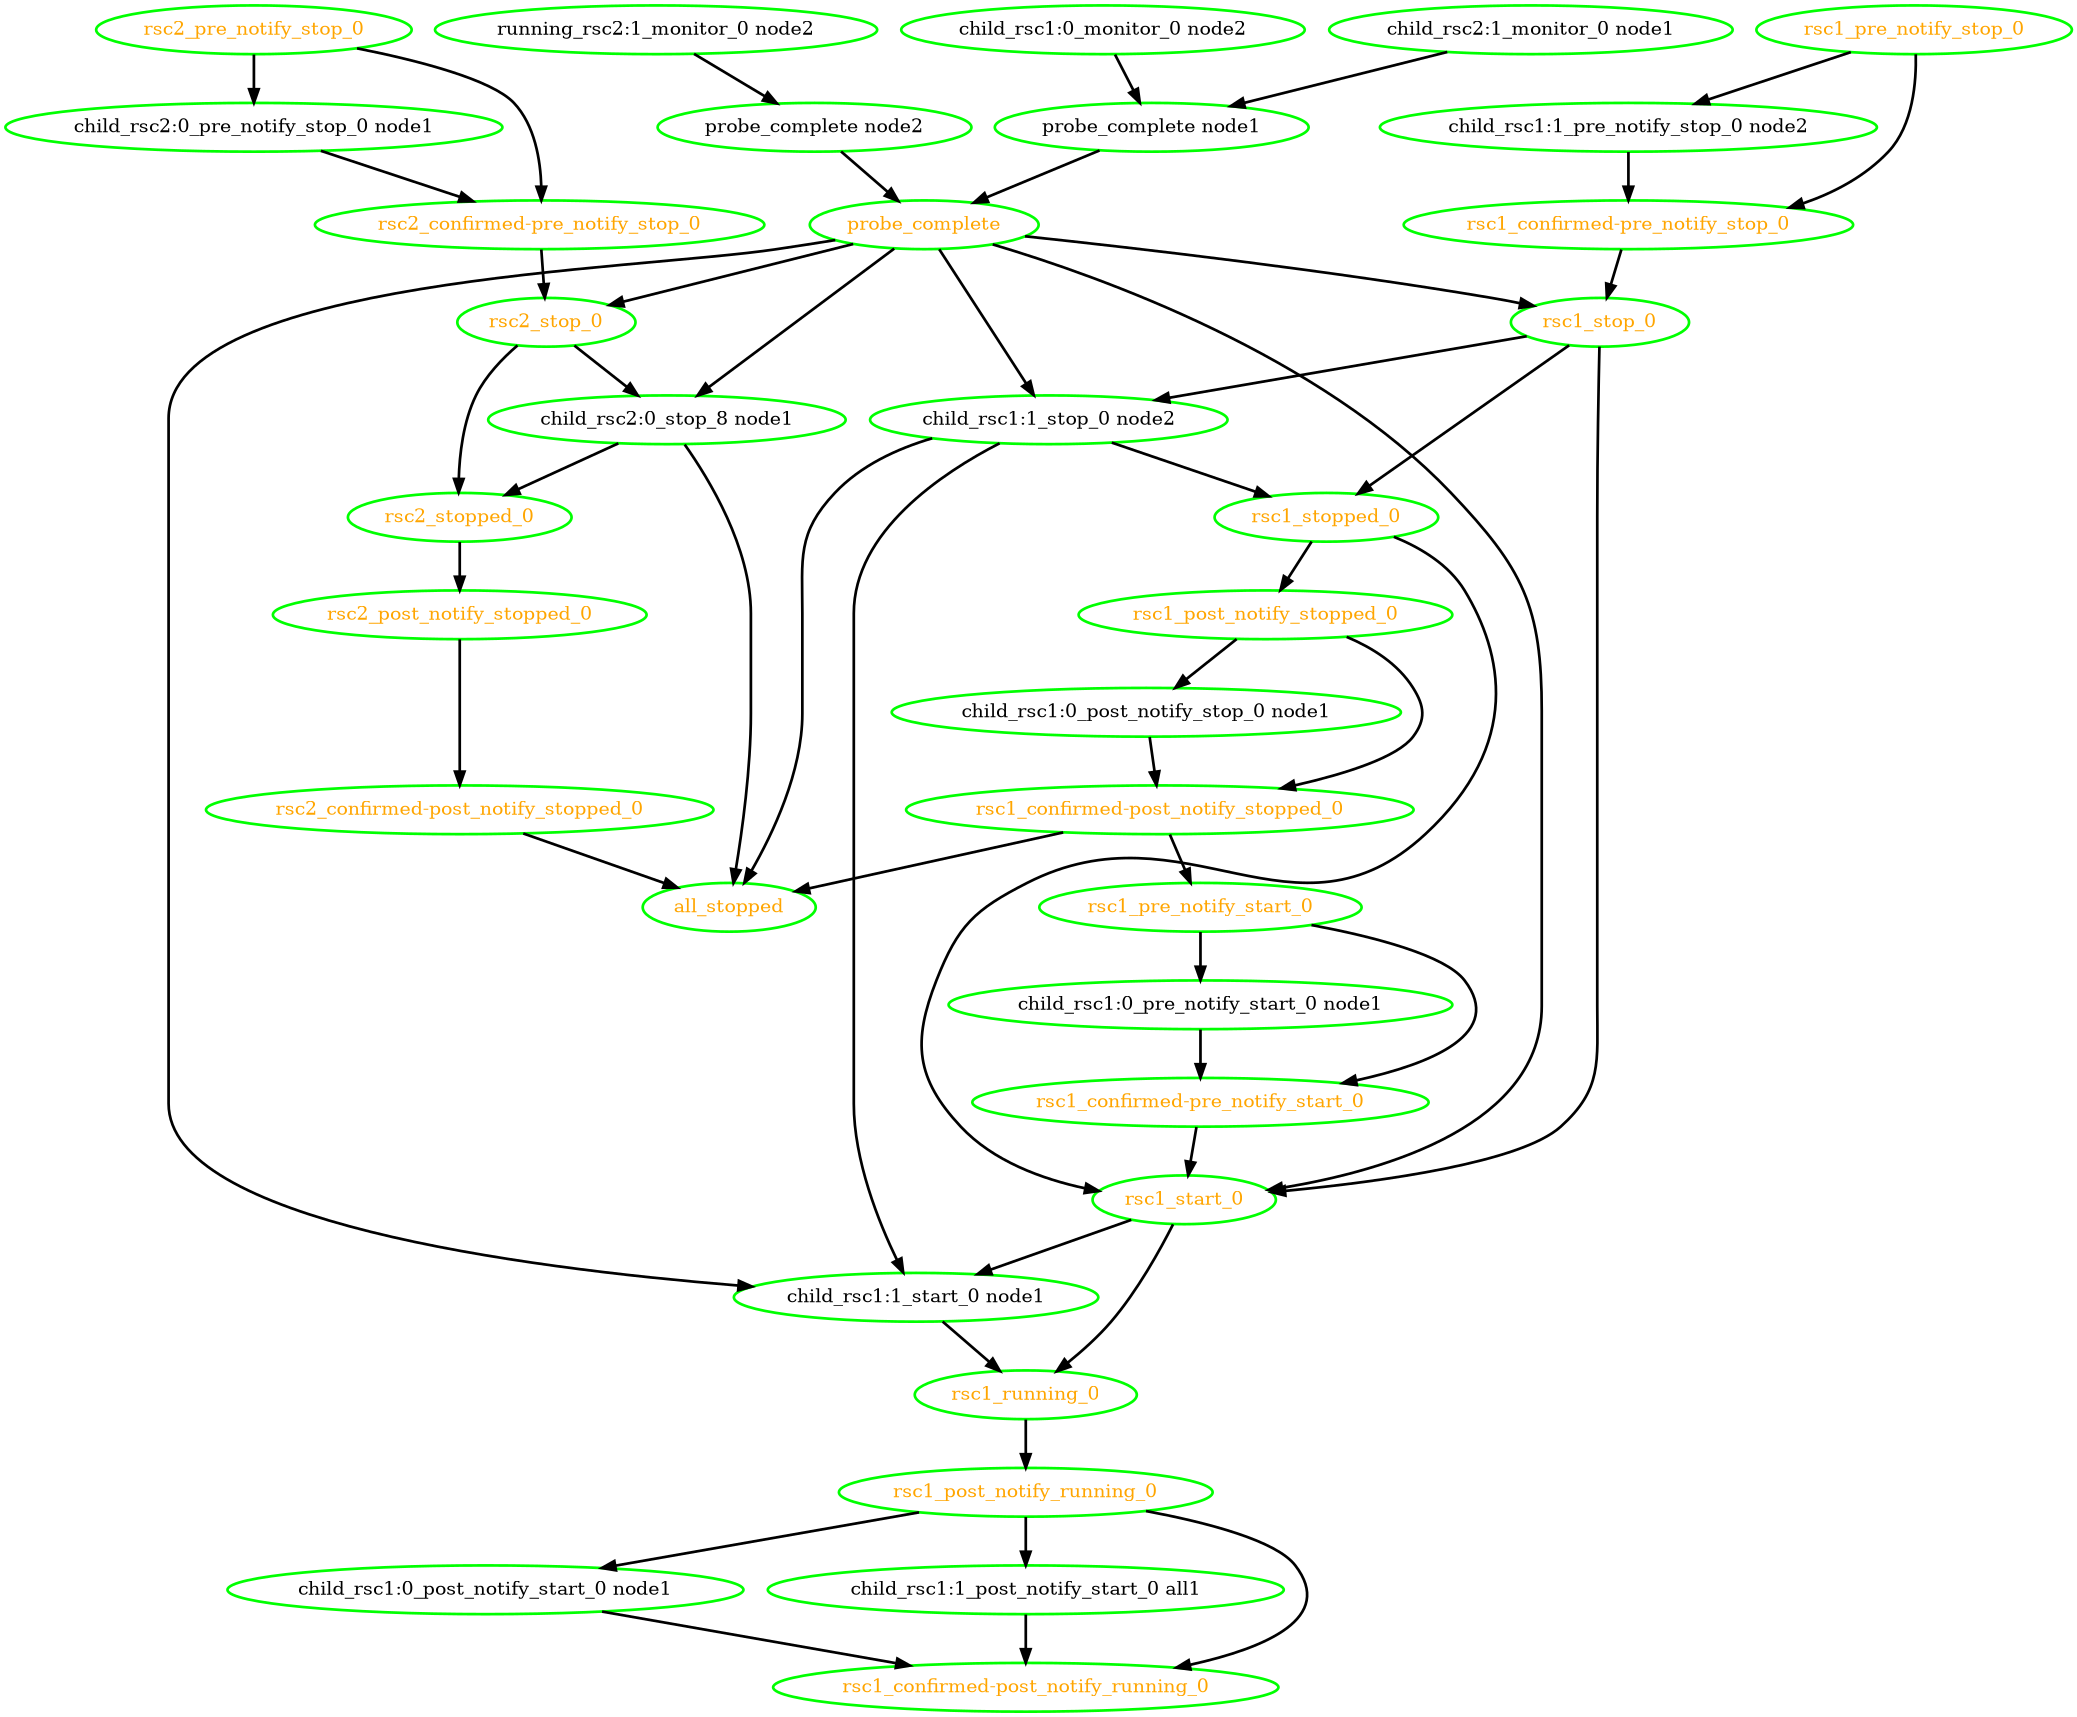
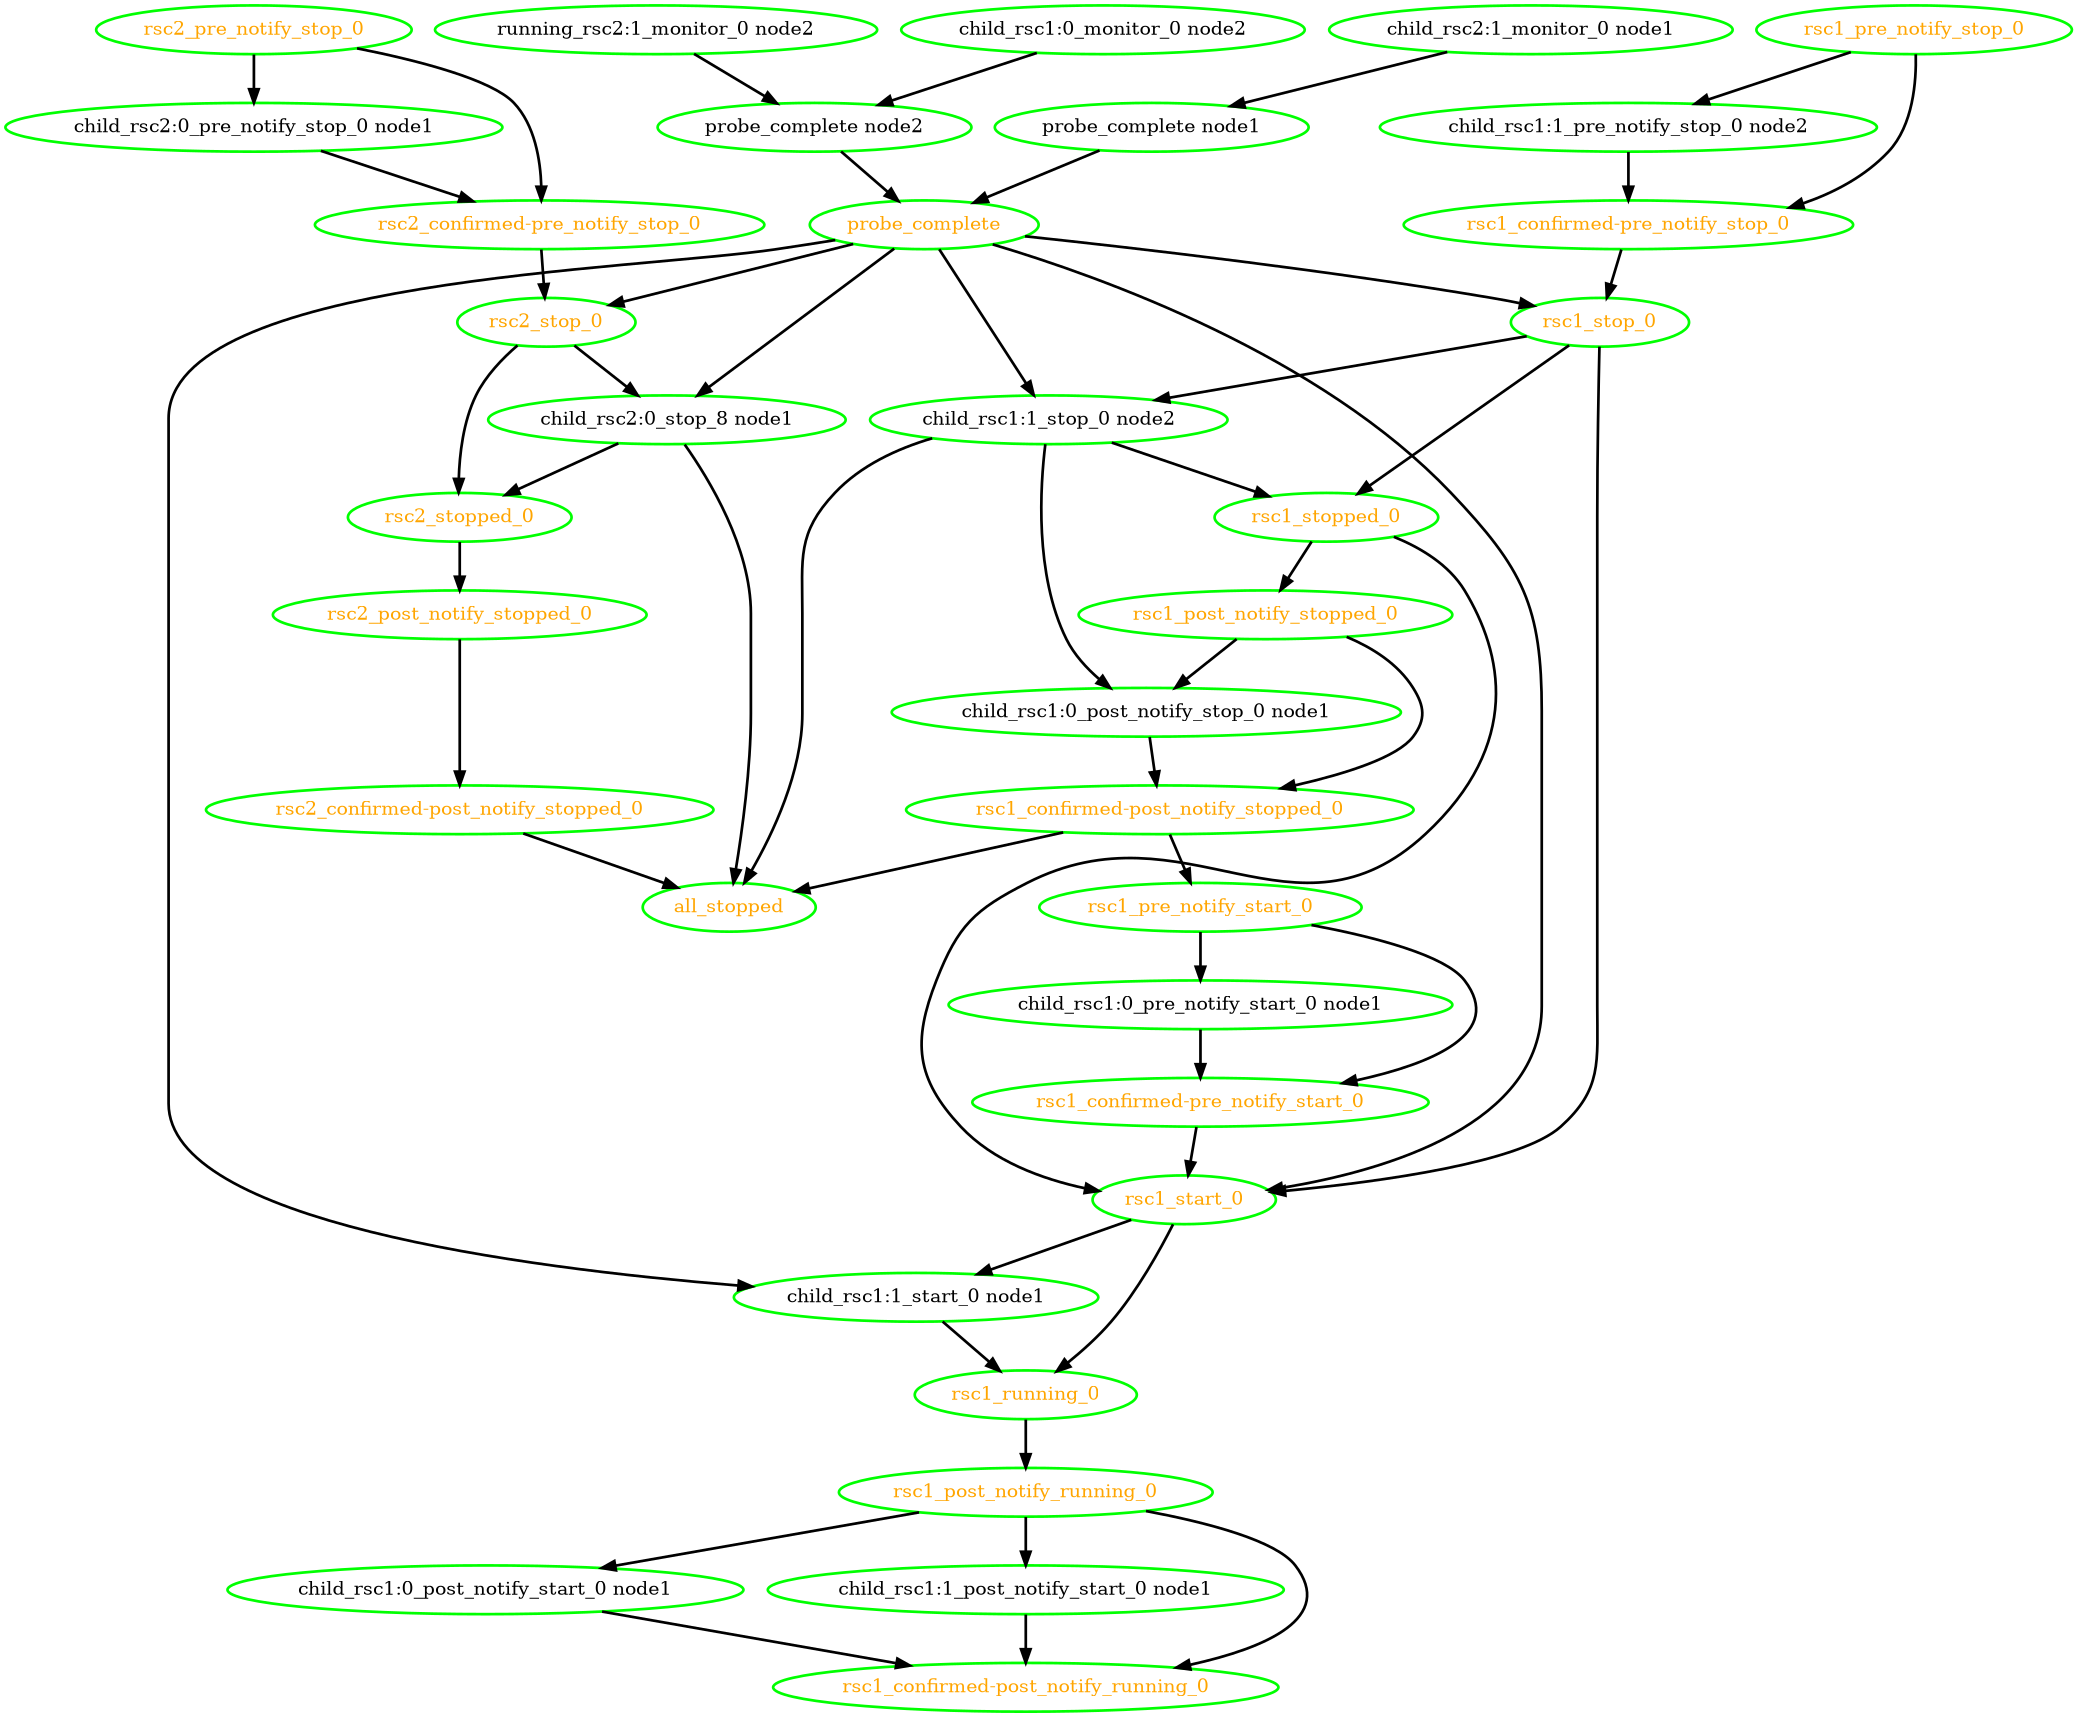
edge "child_rsc1:0_monitor_0 node2" -> "probe_complete node1": now "child_rsc1:0_monitor_0 node2" -> "probe_complete node2"
edge "child_rsc1:1_stop_0 node2" -> "child_rsc1:1_start_0 node1": now "child_rsc1:1_stop_0 node2" -> "child_rsc1:0_post_notify_stop_0 node1"
node "child_rsc1:1_post_notify_start_0 all1": label "child_rsc1:1_post_notify_start_0 all1" -> "child_rsc1:1_post_notify_start_0 node1"
